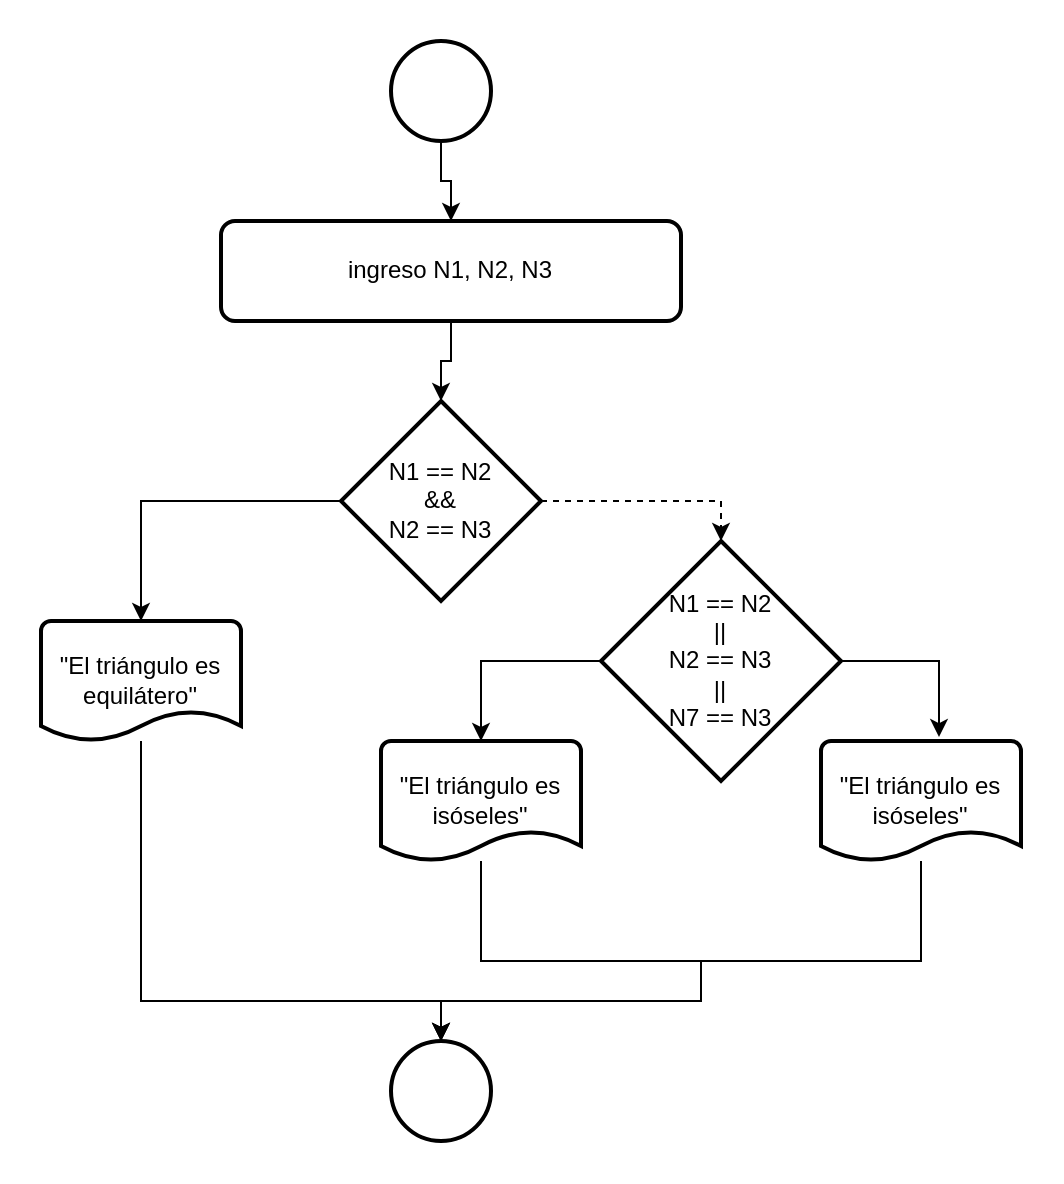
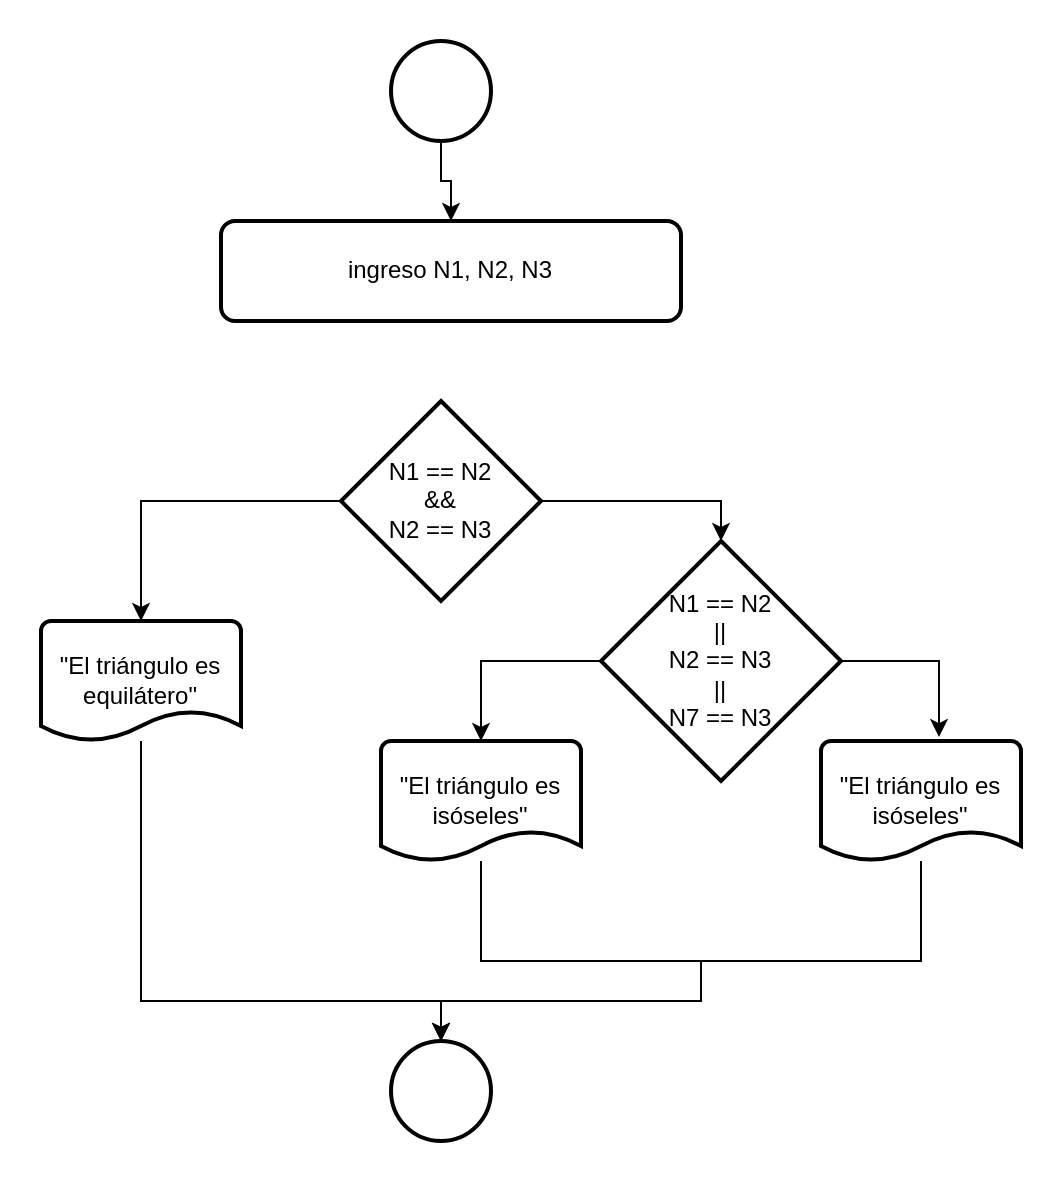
edge "ingreso N1, N2, N3" -> "N1 == N2 && N2 == N3": removed
edge "N1 == N2 && N2 == N3" -> "N1 == N2 || N2 == N3 || N7 == N3": style dashed -> solid
